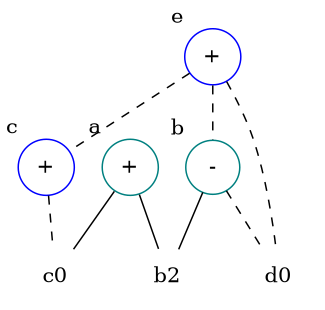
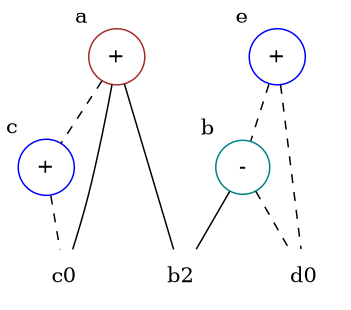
edge "+ e" -- "+ c": now "+ a" -- "+ c"
node "+ a": color teal -> brown
